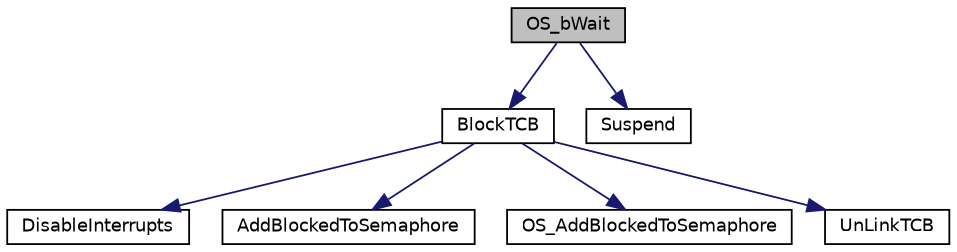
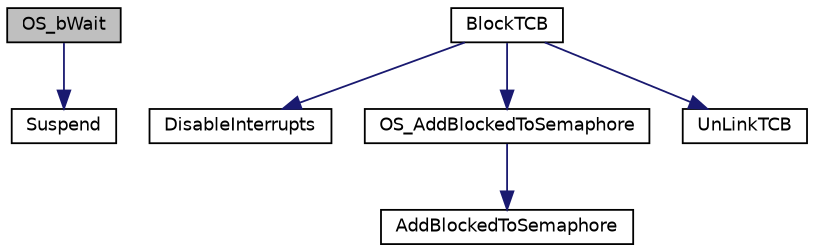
edge "OS_bWait" -> "BlockTCB": removed
edge "BlockTCB" -> "AddBlockedToSemaphore": now "OS_AddBlockedToSemaphore" -> "AddBlockedToSemaphore"
